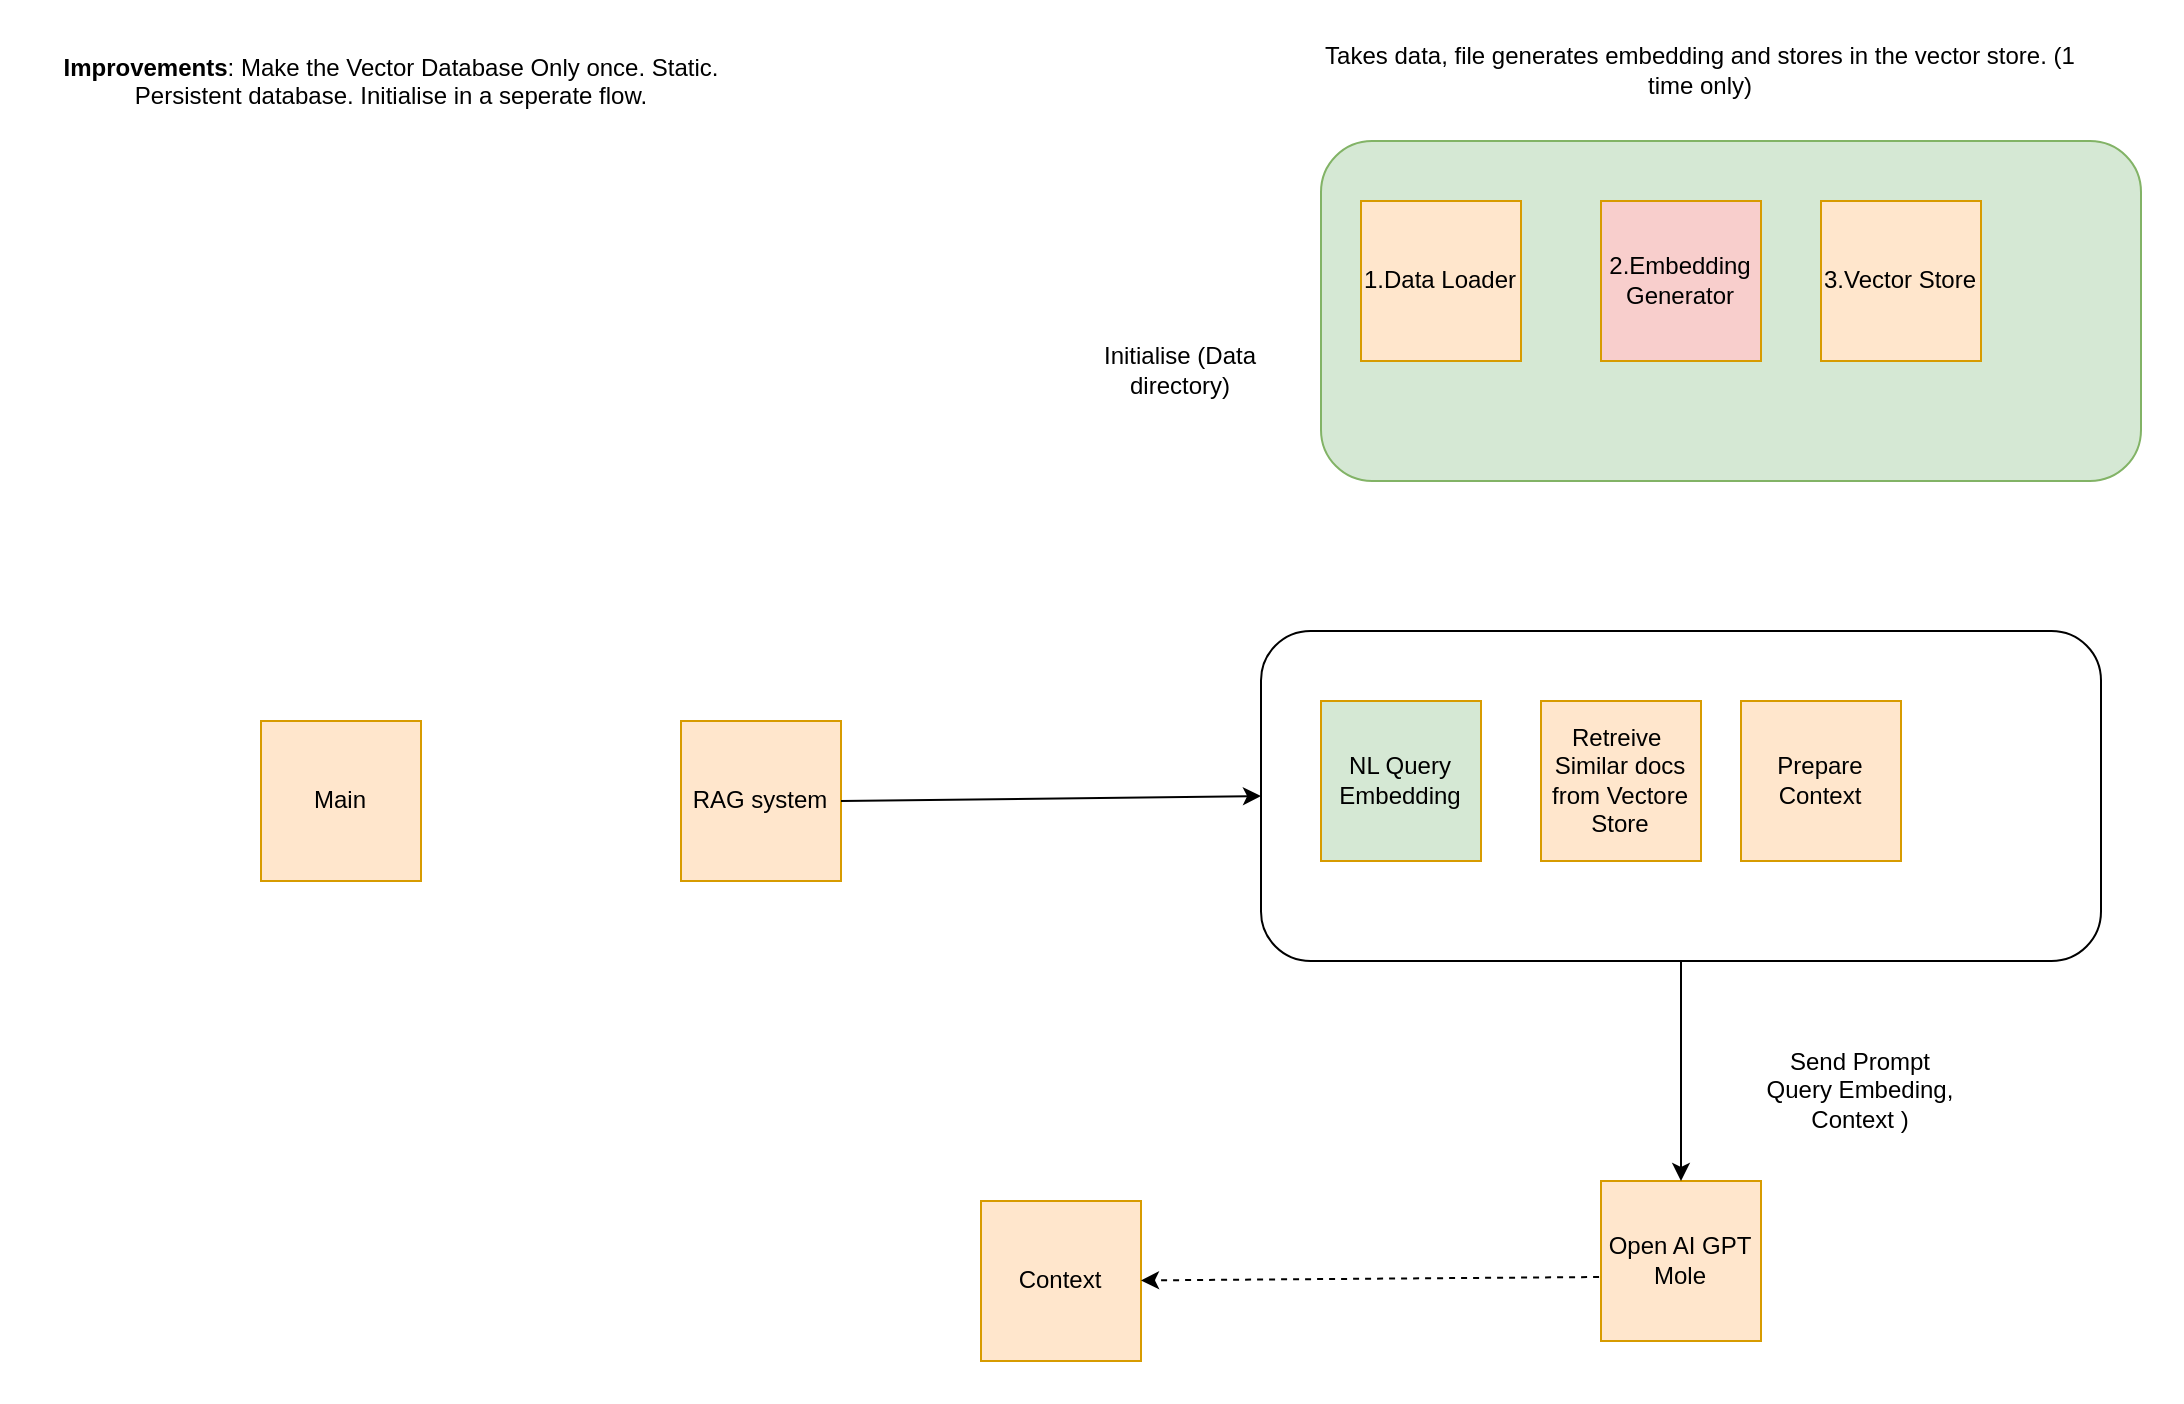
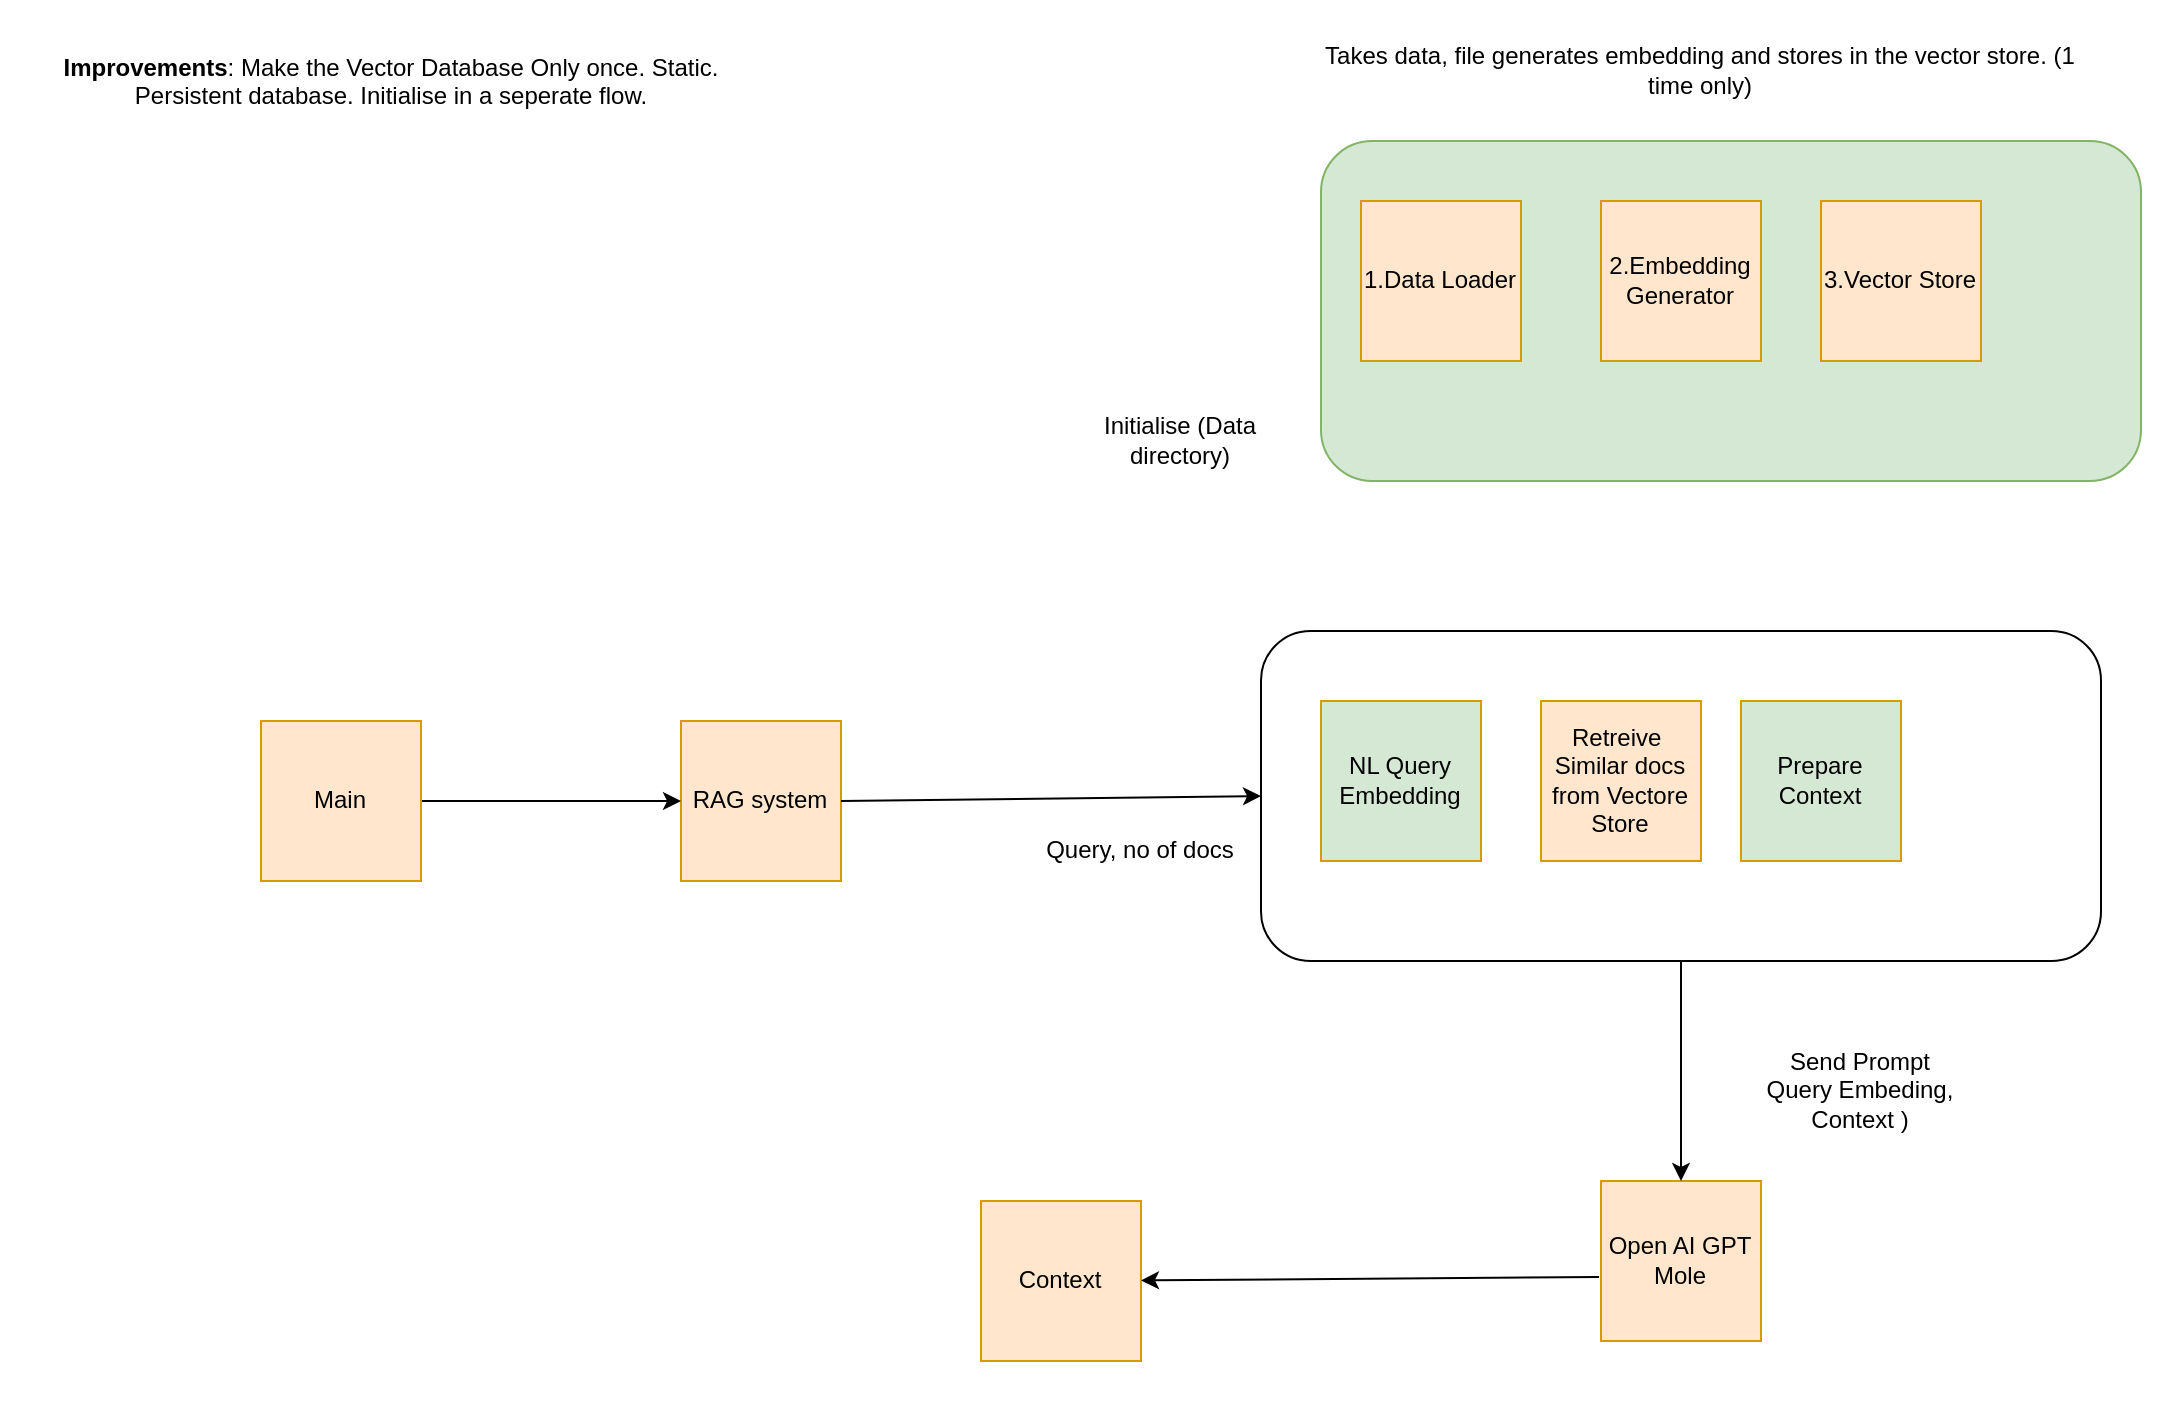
node "2.Embedding Generator": fillcolor #f8cecc -> #ffe6cc
node "Initialise (Data directory)": moved (1181, 371) -> (1181, 441)
node "Prepare Context": fillcolor #ffe6cc -> #d5e8d4
edge "Main" -> "RAG system": added
node "Query, no of docs": added
edge "Open AI GPT Mole" -> "Context": style dashed -> solid
